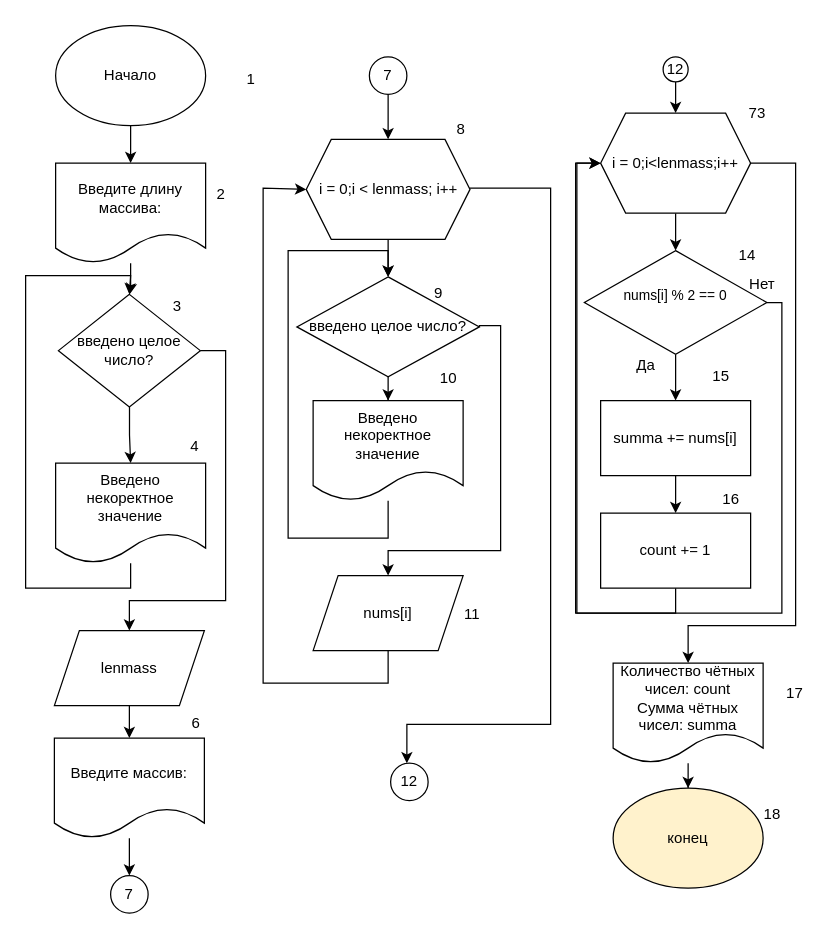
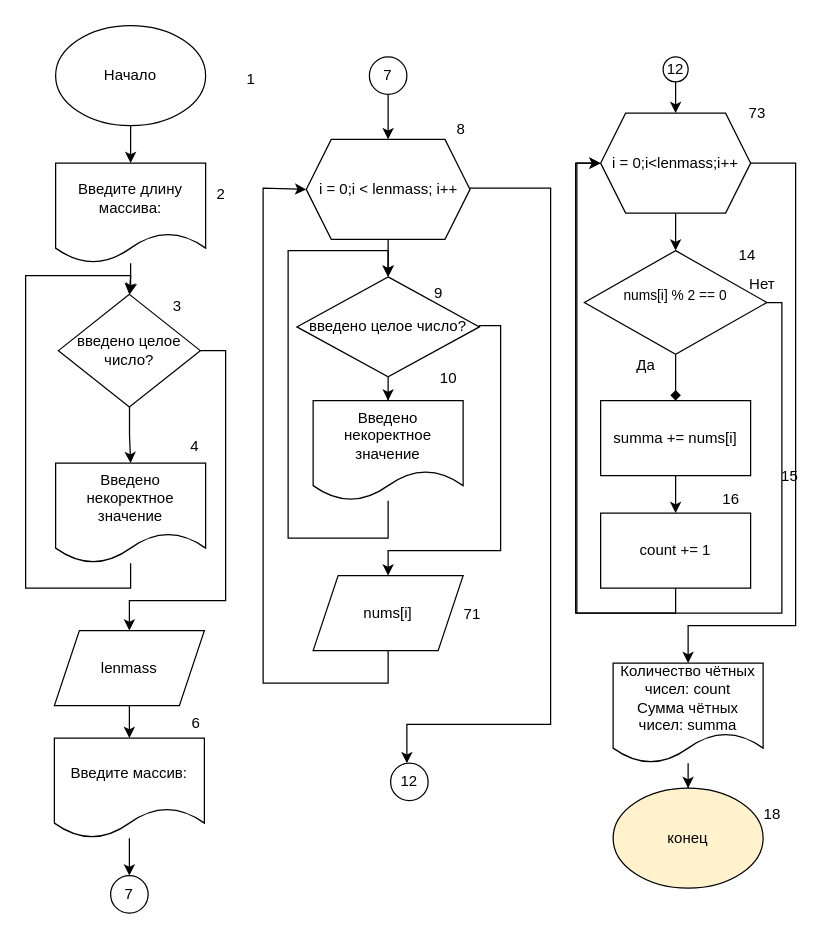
node "15": moved (720, 377) -> (789, 477)
edge "nums[i] % 2 == 0" -> "summa += nums[i]": arrowhead classic -> diamond
node "11": label "11" -> "71"
node "17": removed
